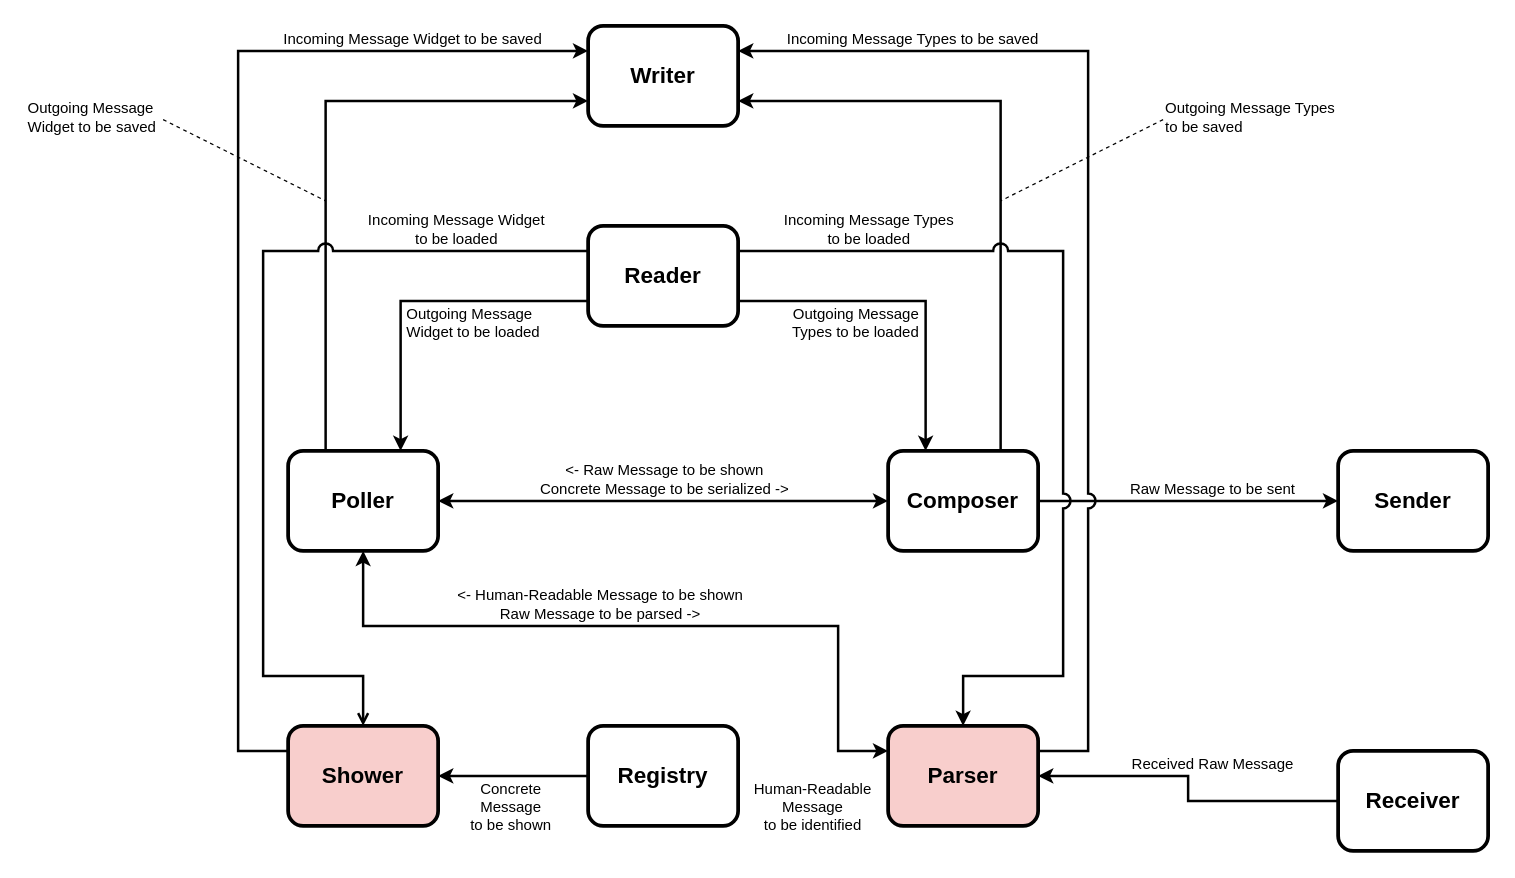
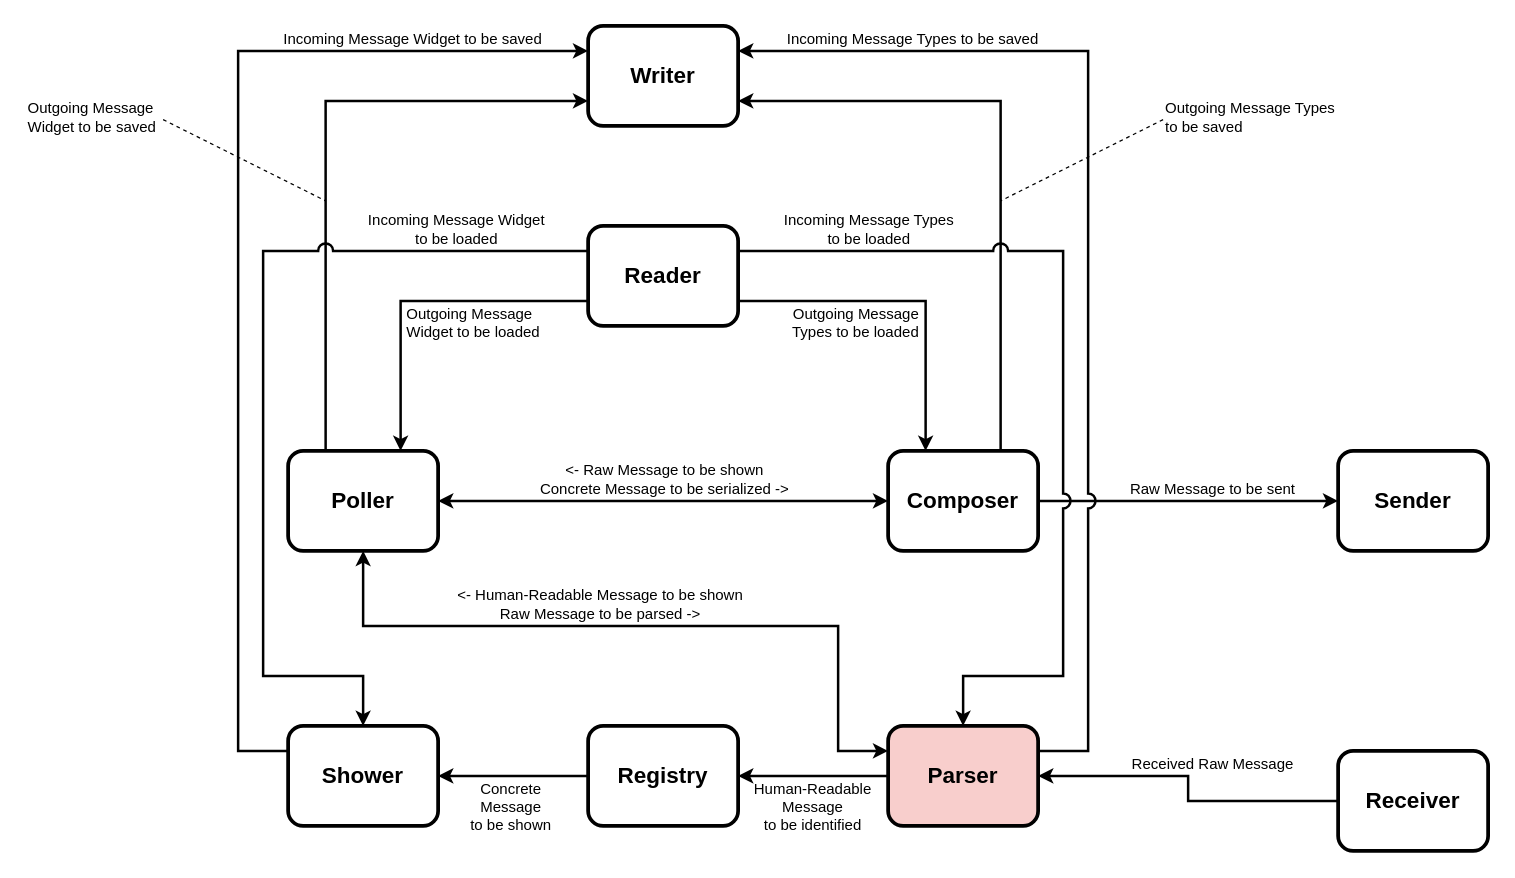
edge "Reader" -> "Shower": arrowhead open -> classic
node "Shower": fillcolor #f8cecc -> #ffffff
edge "Parser" -> "Registry": added
